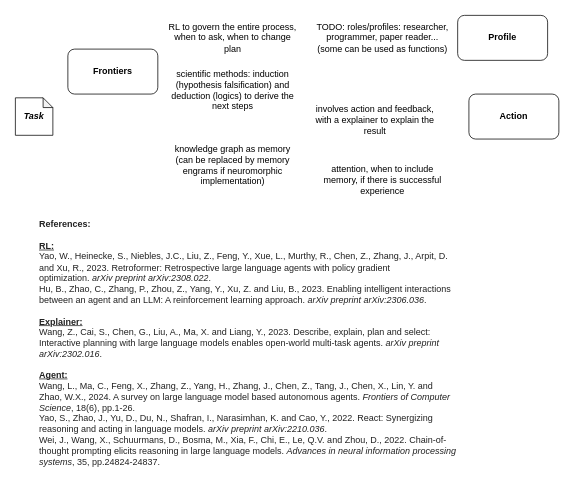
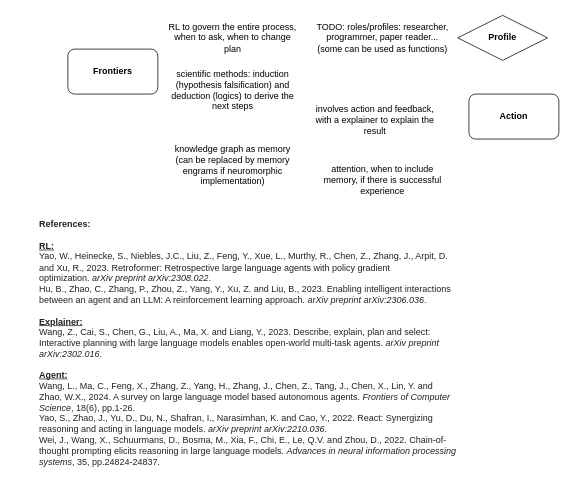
node "Profile": shape rounded rectangle -> diamond
node "Task": removed
